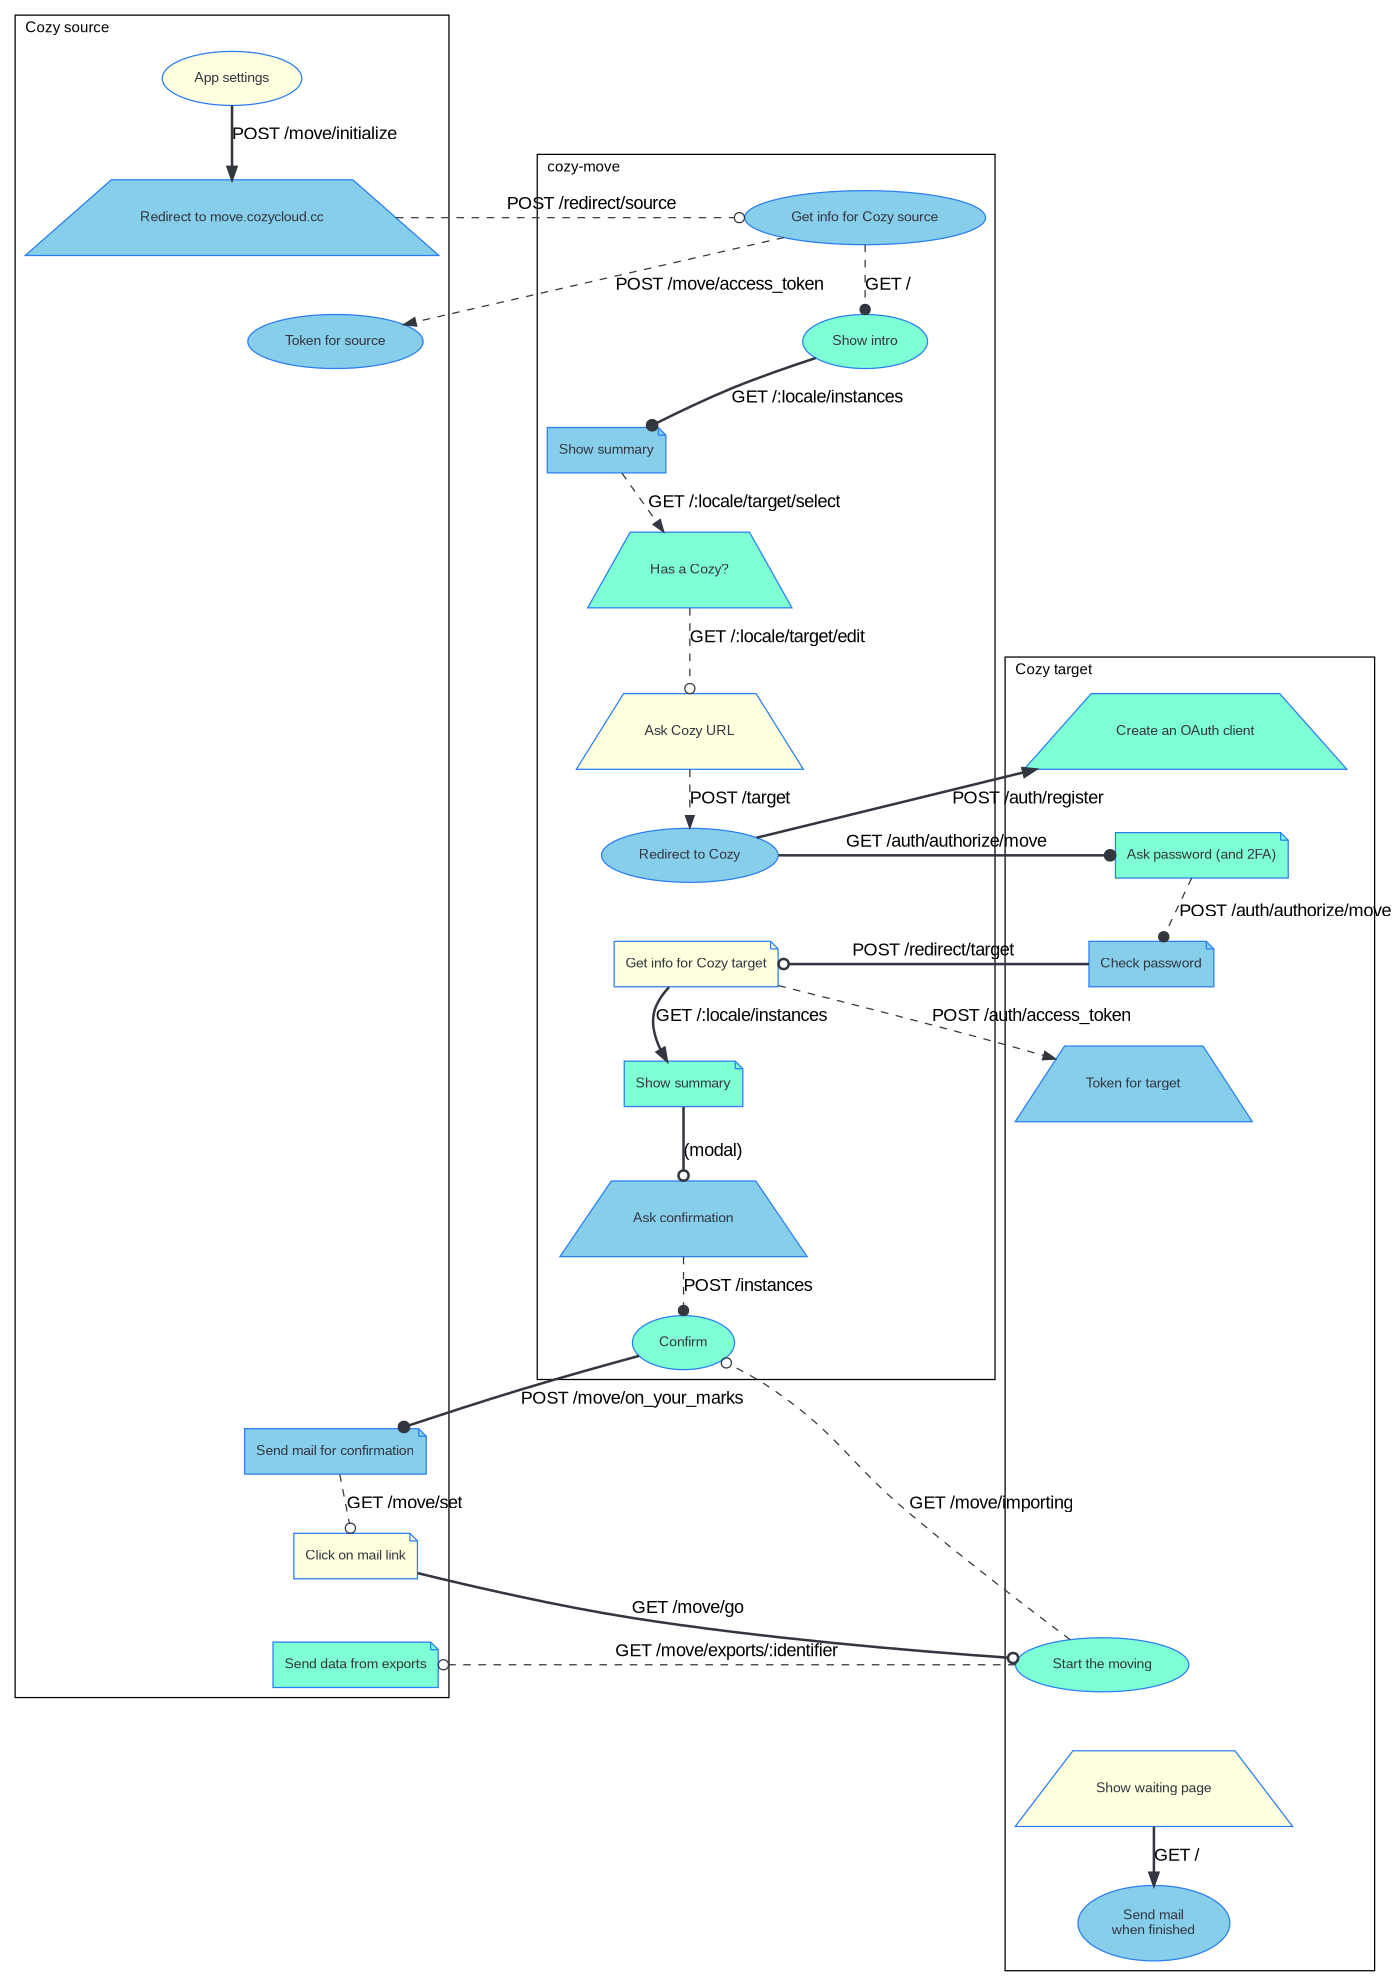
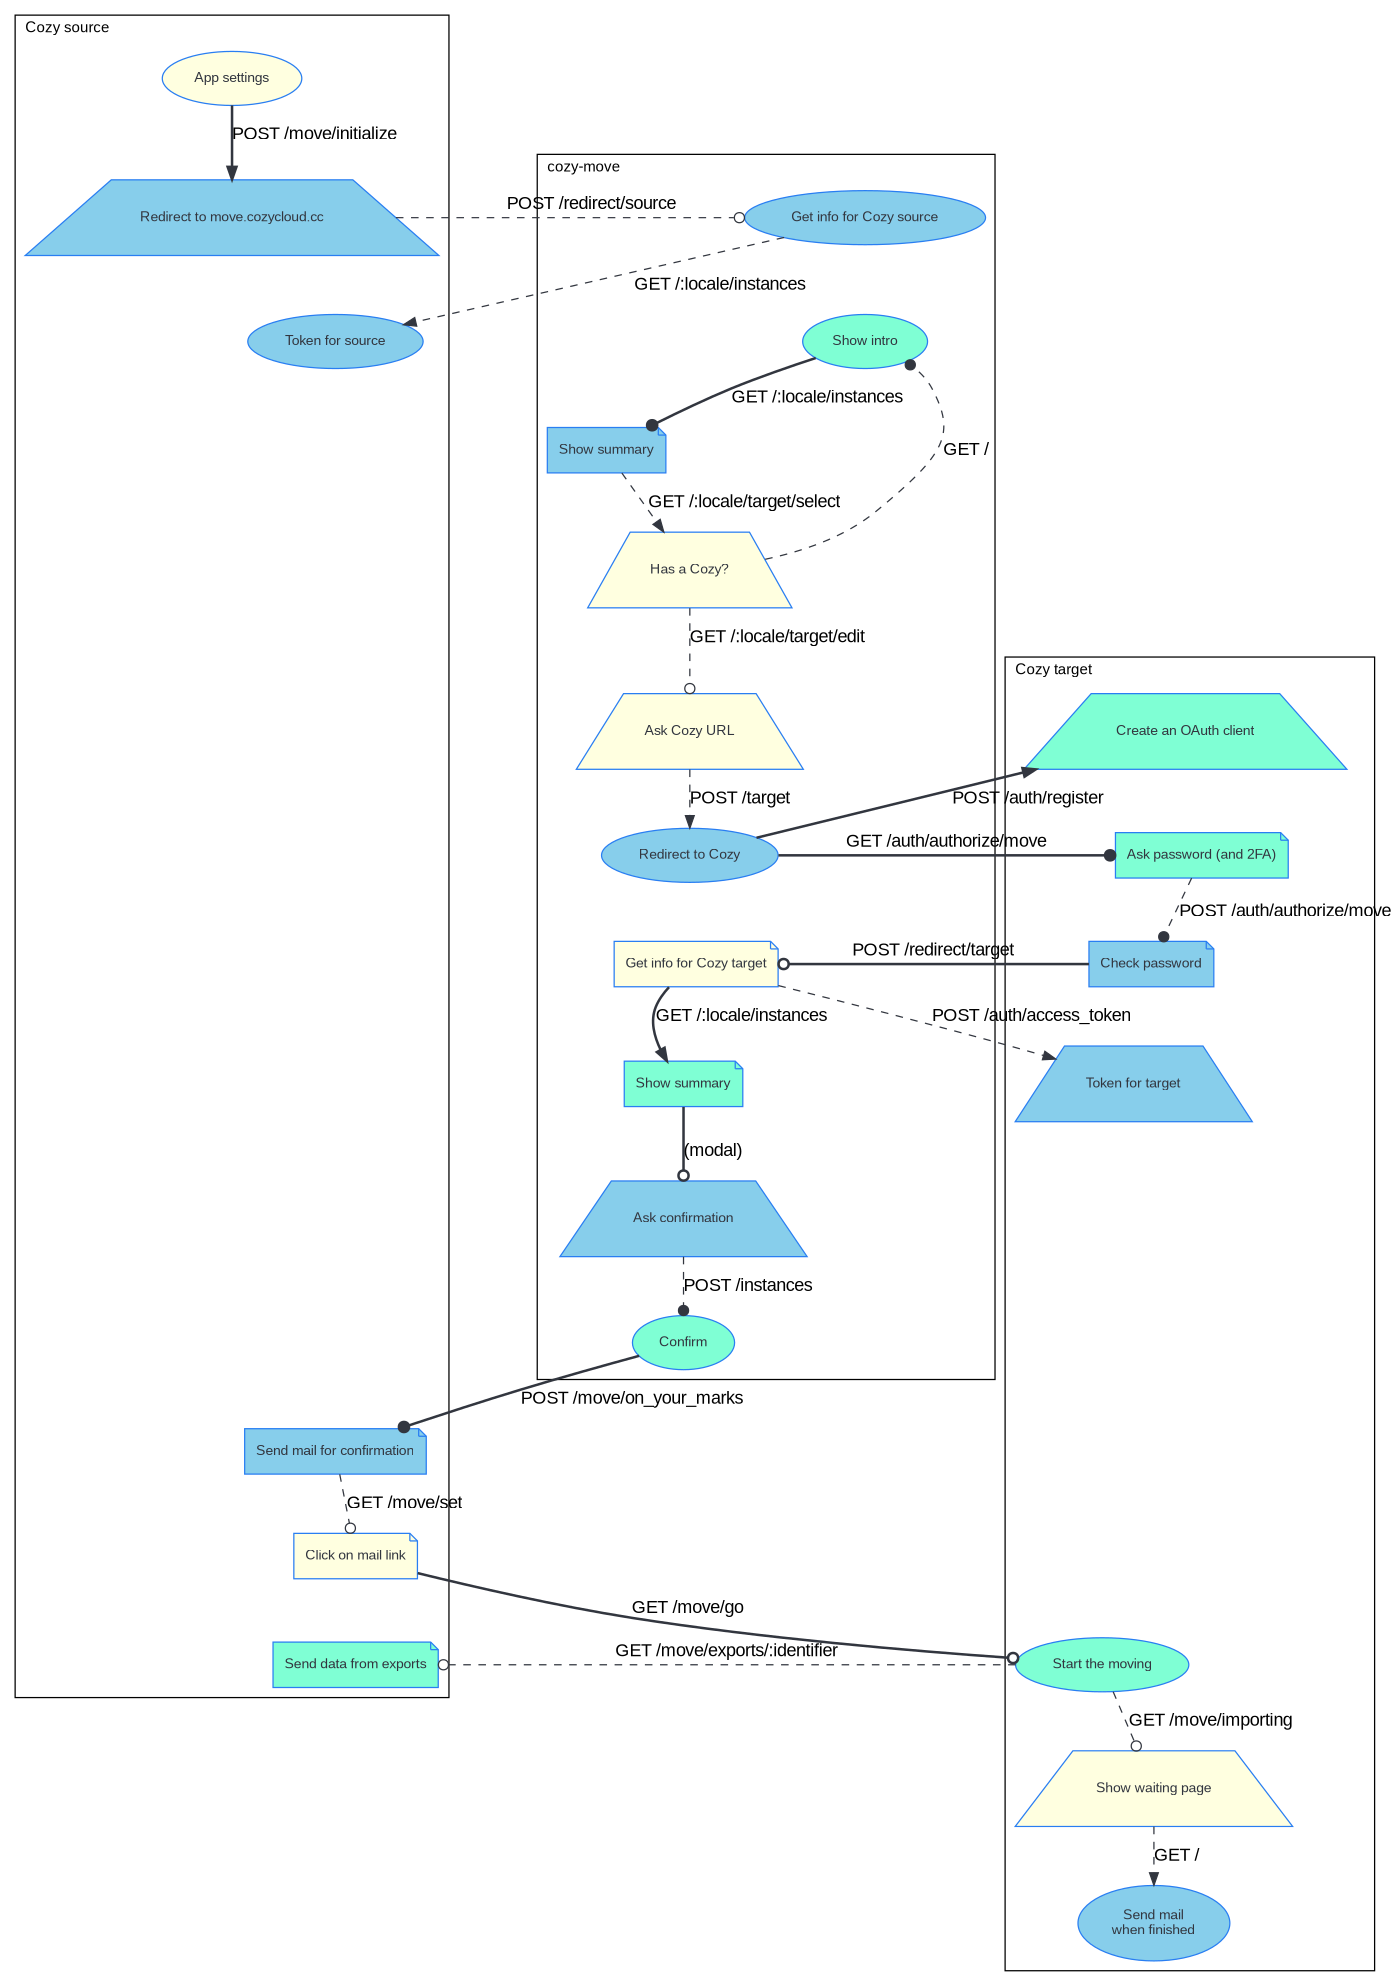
edge "Get info for Cozy source" -> "Show intro": now "Has a Cozy?" -> "Show intro"
edge "Get info for Cozy source" -> "Token for source": label "POST /move/access_token" -> "GET /:locale/instances"
node "Has a Cozy?": fillcolor aquamarine -> lightyellow
edge "Start the moving" -> "Confirm": now "Start the moving" -> "Show waiting page"
edge "Show waiting page" -> "Send mail when finished": style bold -> dashed
